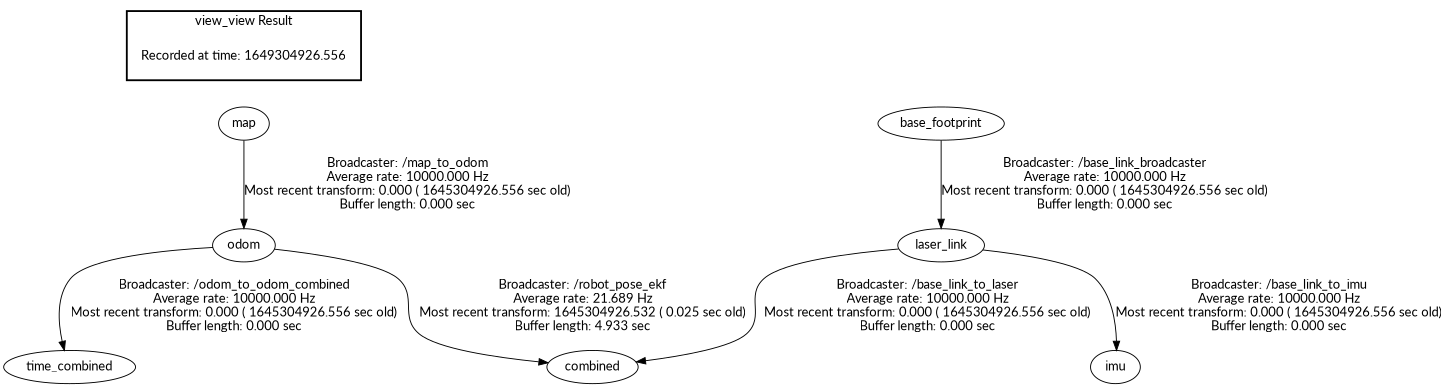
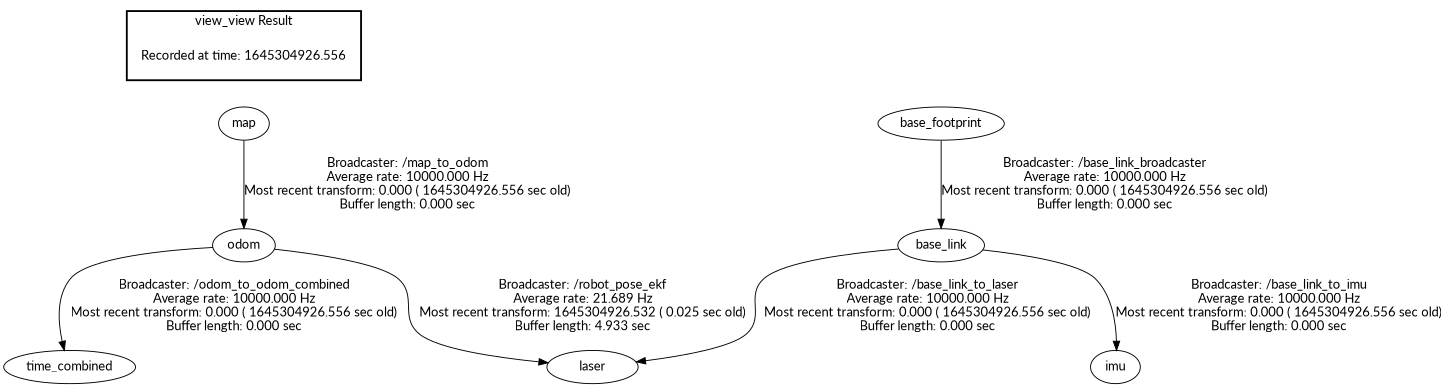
node "Recorded at time: 1649304926.556": label "Recorded at time: 1649304926.556" -> "Recorded at time: 1645304926.556"
node "laser_link": label "laser_link" -> "base_link"
node "combined": label "combined" -> "laser"
